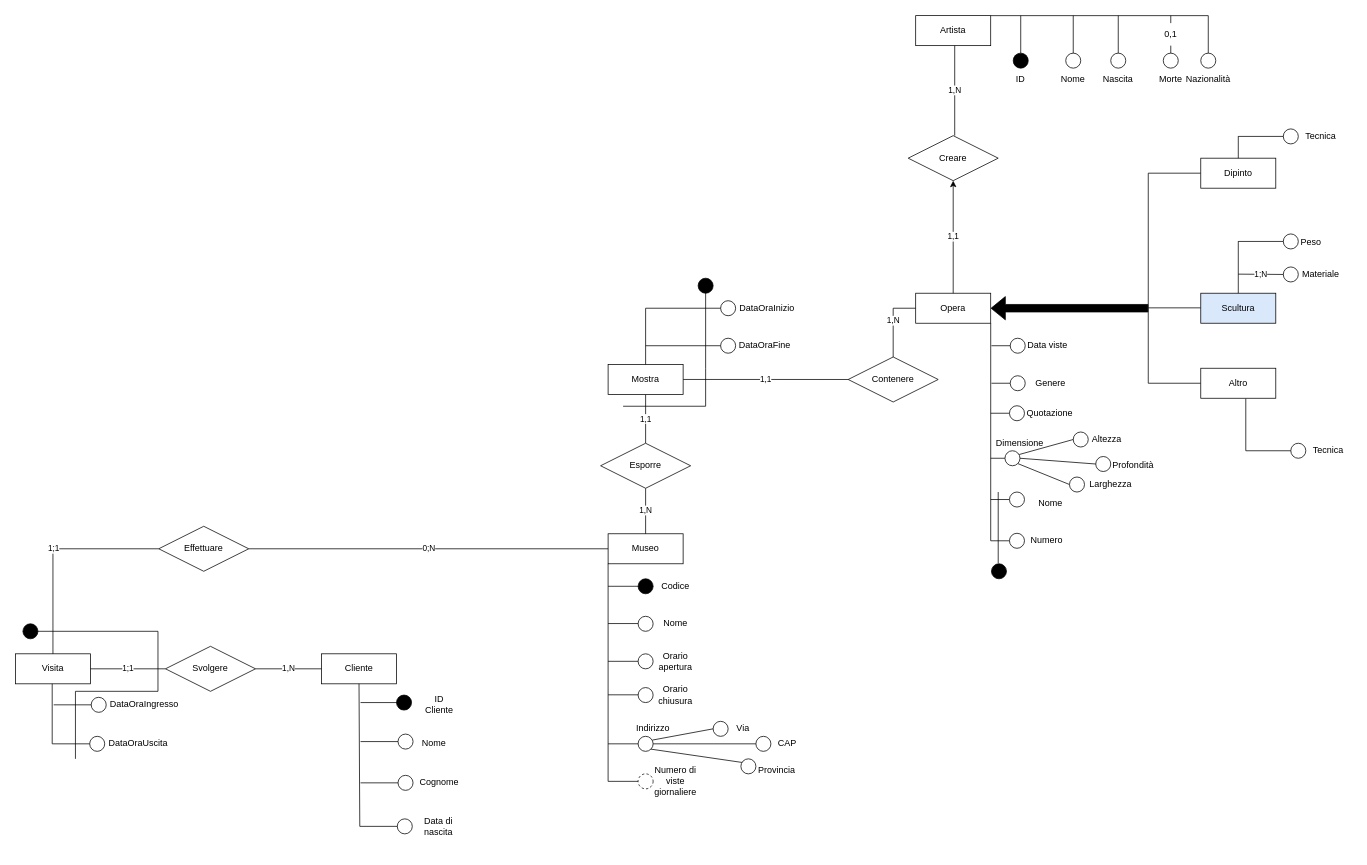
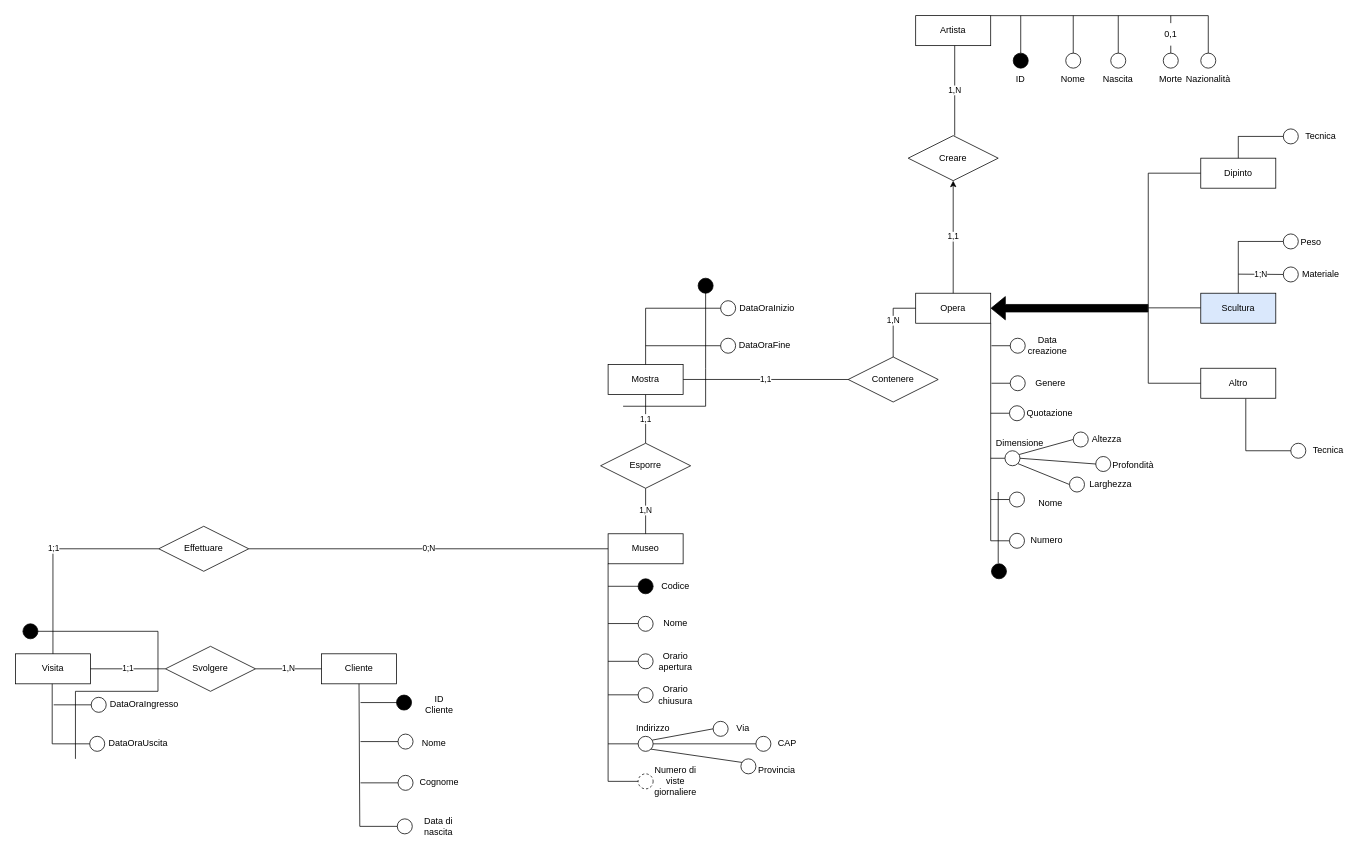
node "Data viste": label "Data viste" -> "Data creazione"
